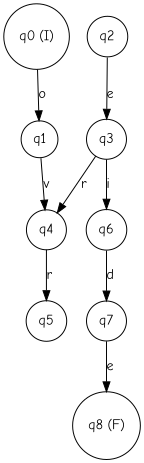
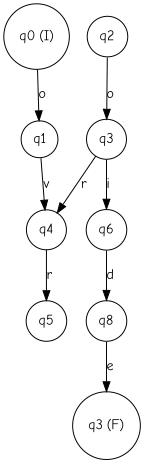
edge "q2" -> "q3": label "e" -> "o"
node "q7": label "q7" -> "q8"
node "q8 (F)": label "q8 (F)" -> "q3 (F)"
